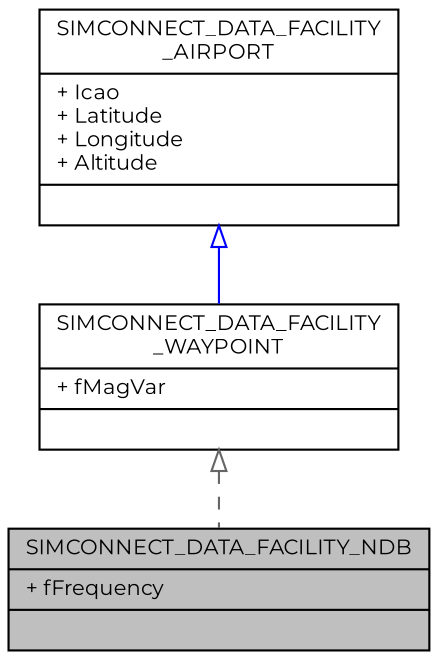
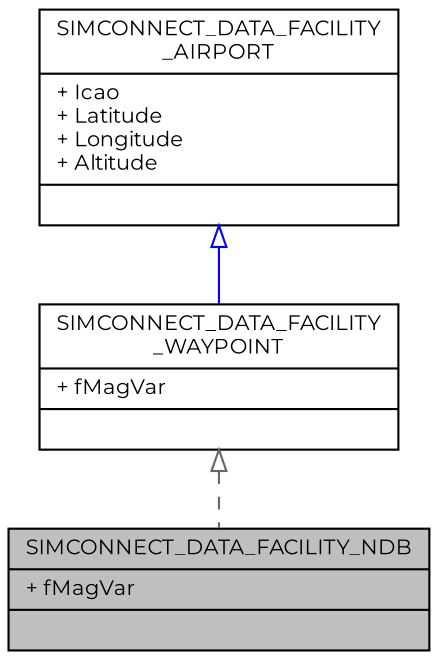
node "SIMCONNECT_DATA_FACILITY_NDB": text "+ fFrequency" -> "+ fMagVar"
